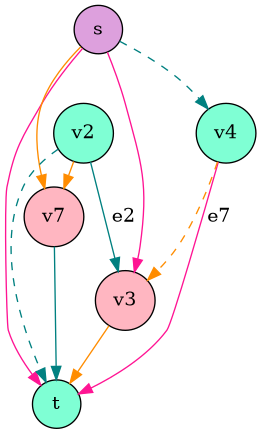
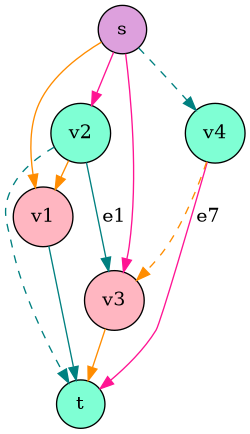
edge "s" -> "t": now "s" -> "v2"
node "v7": label "v7" -> "v1"
edge "v2" -> "v3": label "e2" -> "e1"
